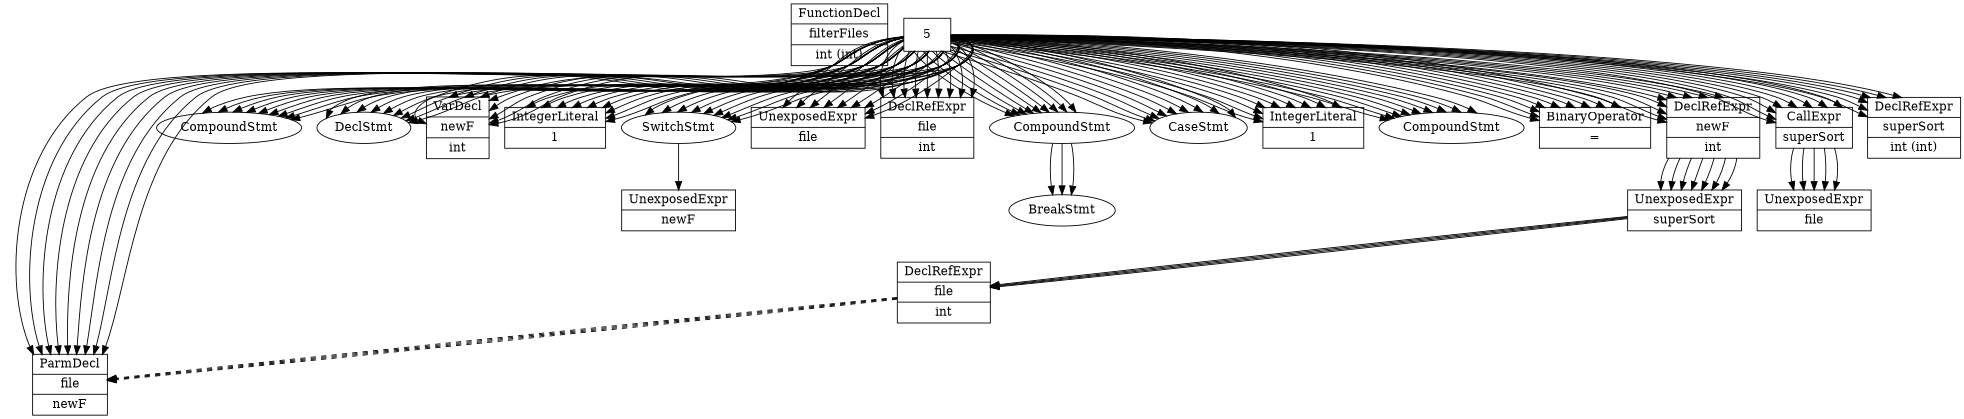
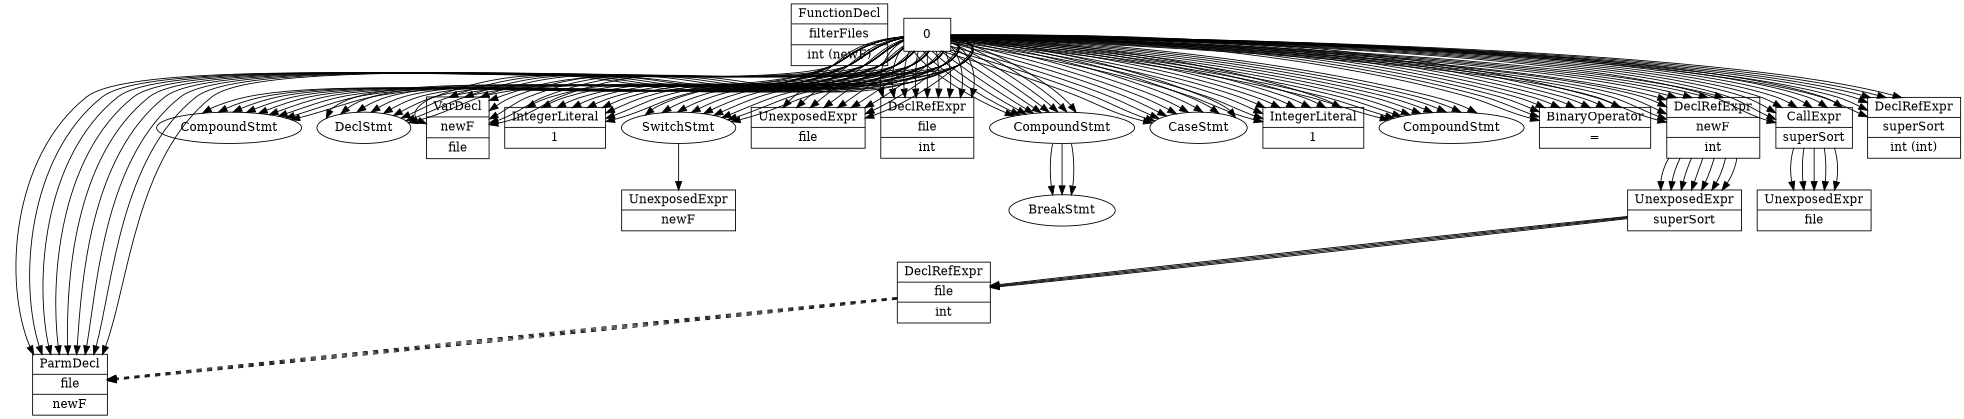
node "5": label "5" -> "0"
node "FunctionDecl": text "int (int)" -> "int (newF)"
node "VarDecl": text "int" -> "file"
